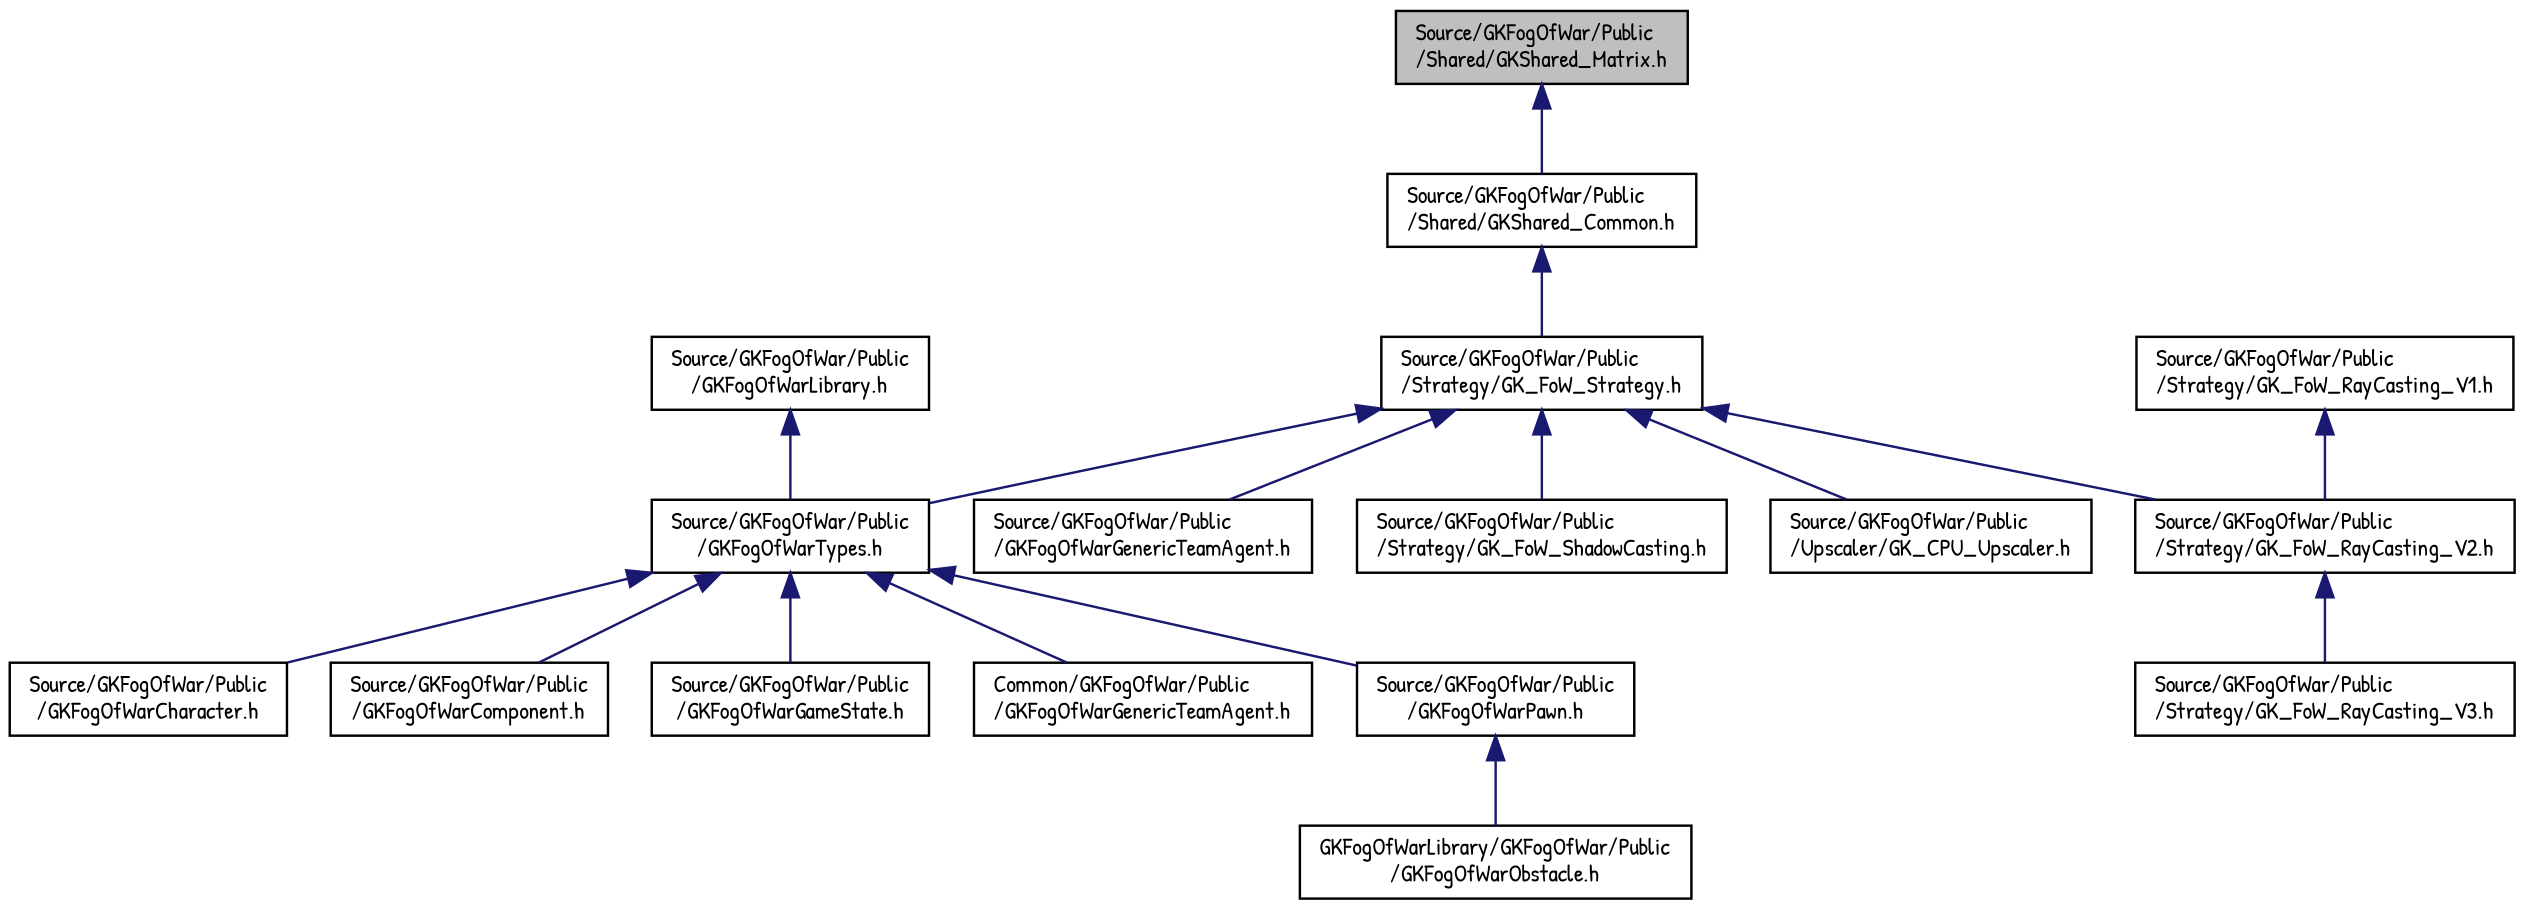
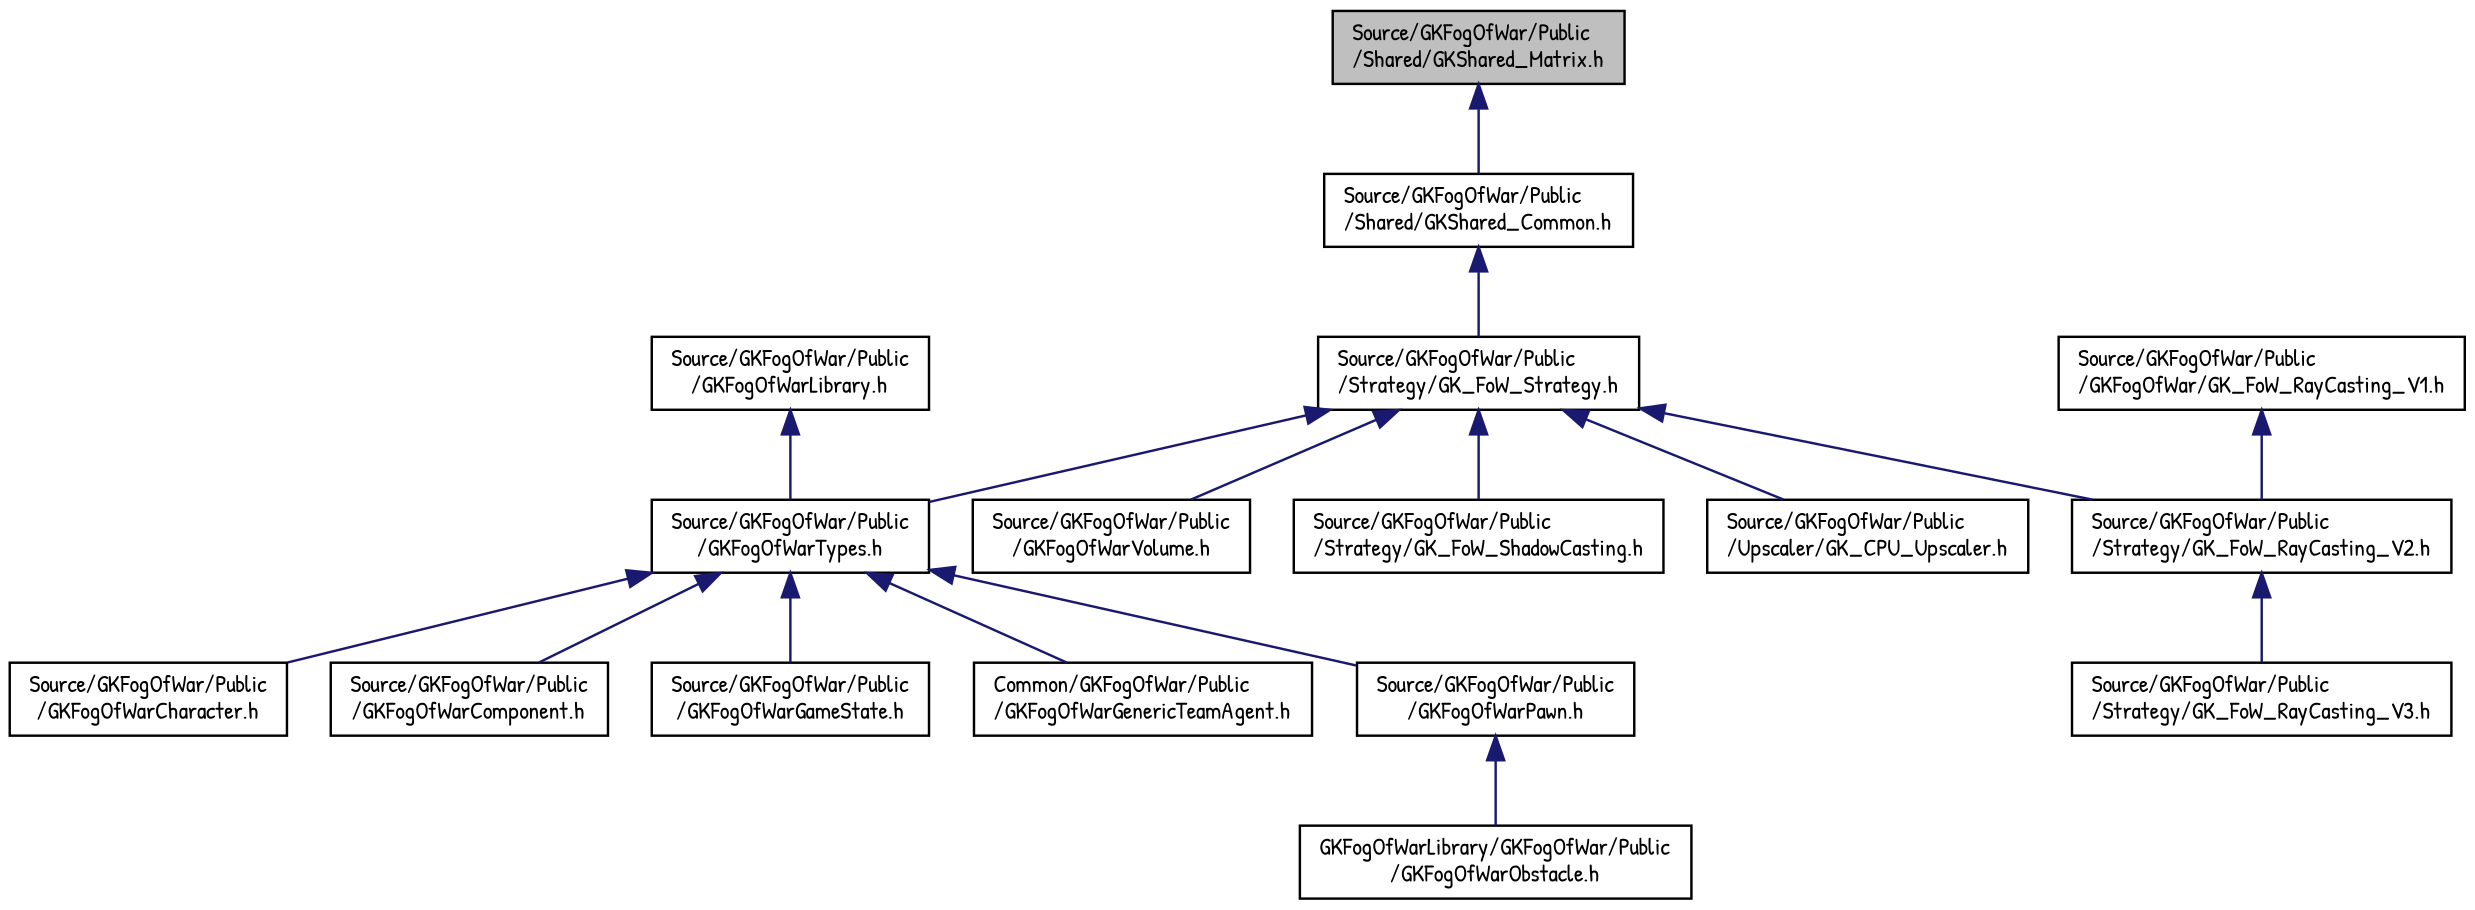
node "Source/GKFogOfWar/Public /Strategy/GK_FoW_RayCasting_V1.h": label "Source/GKFogOfWar/Public /Strategy/GK_FoW_RayCasting_V1.h" -> "Source/GKFogOfWar/Public /GKFogOfWar/GK_FoW_RayCasting_V1.h"
node "Source/GKFogOfWar/Public /GKFogOfWarGenericTeamAgent.h": label "Source/GKFogOfWar/Public /GKFogOfWarGenericTeamAgent.h" -> "Source/GKFogOfWar/Public /GKFogOfWarVolume.h"
